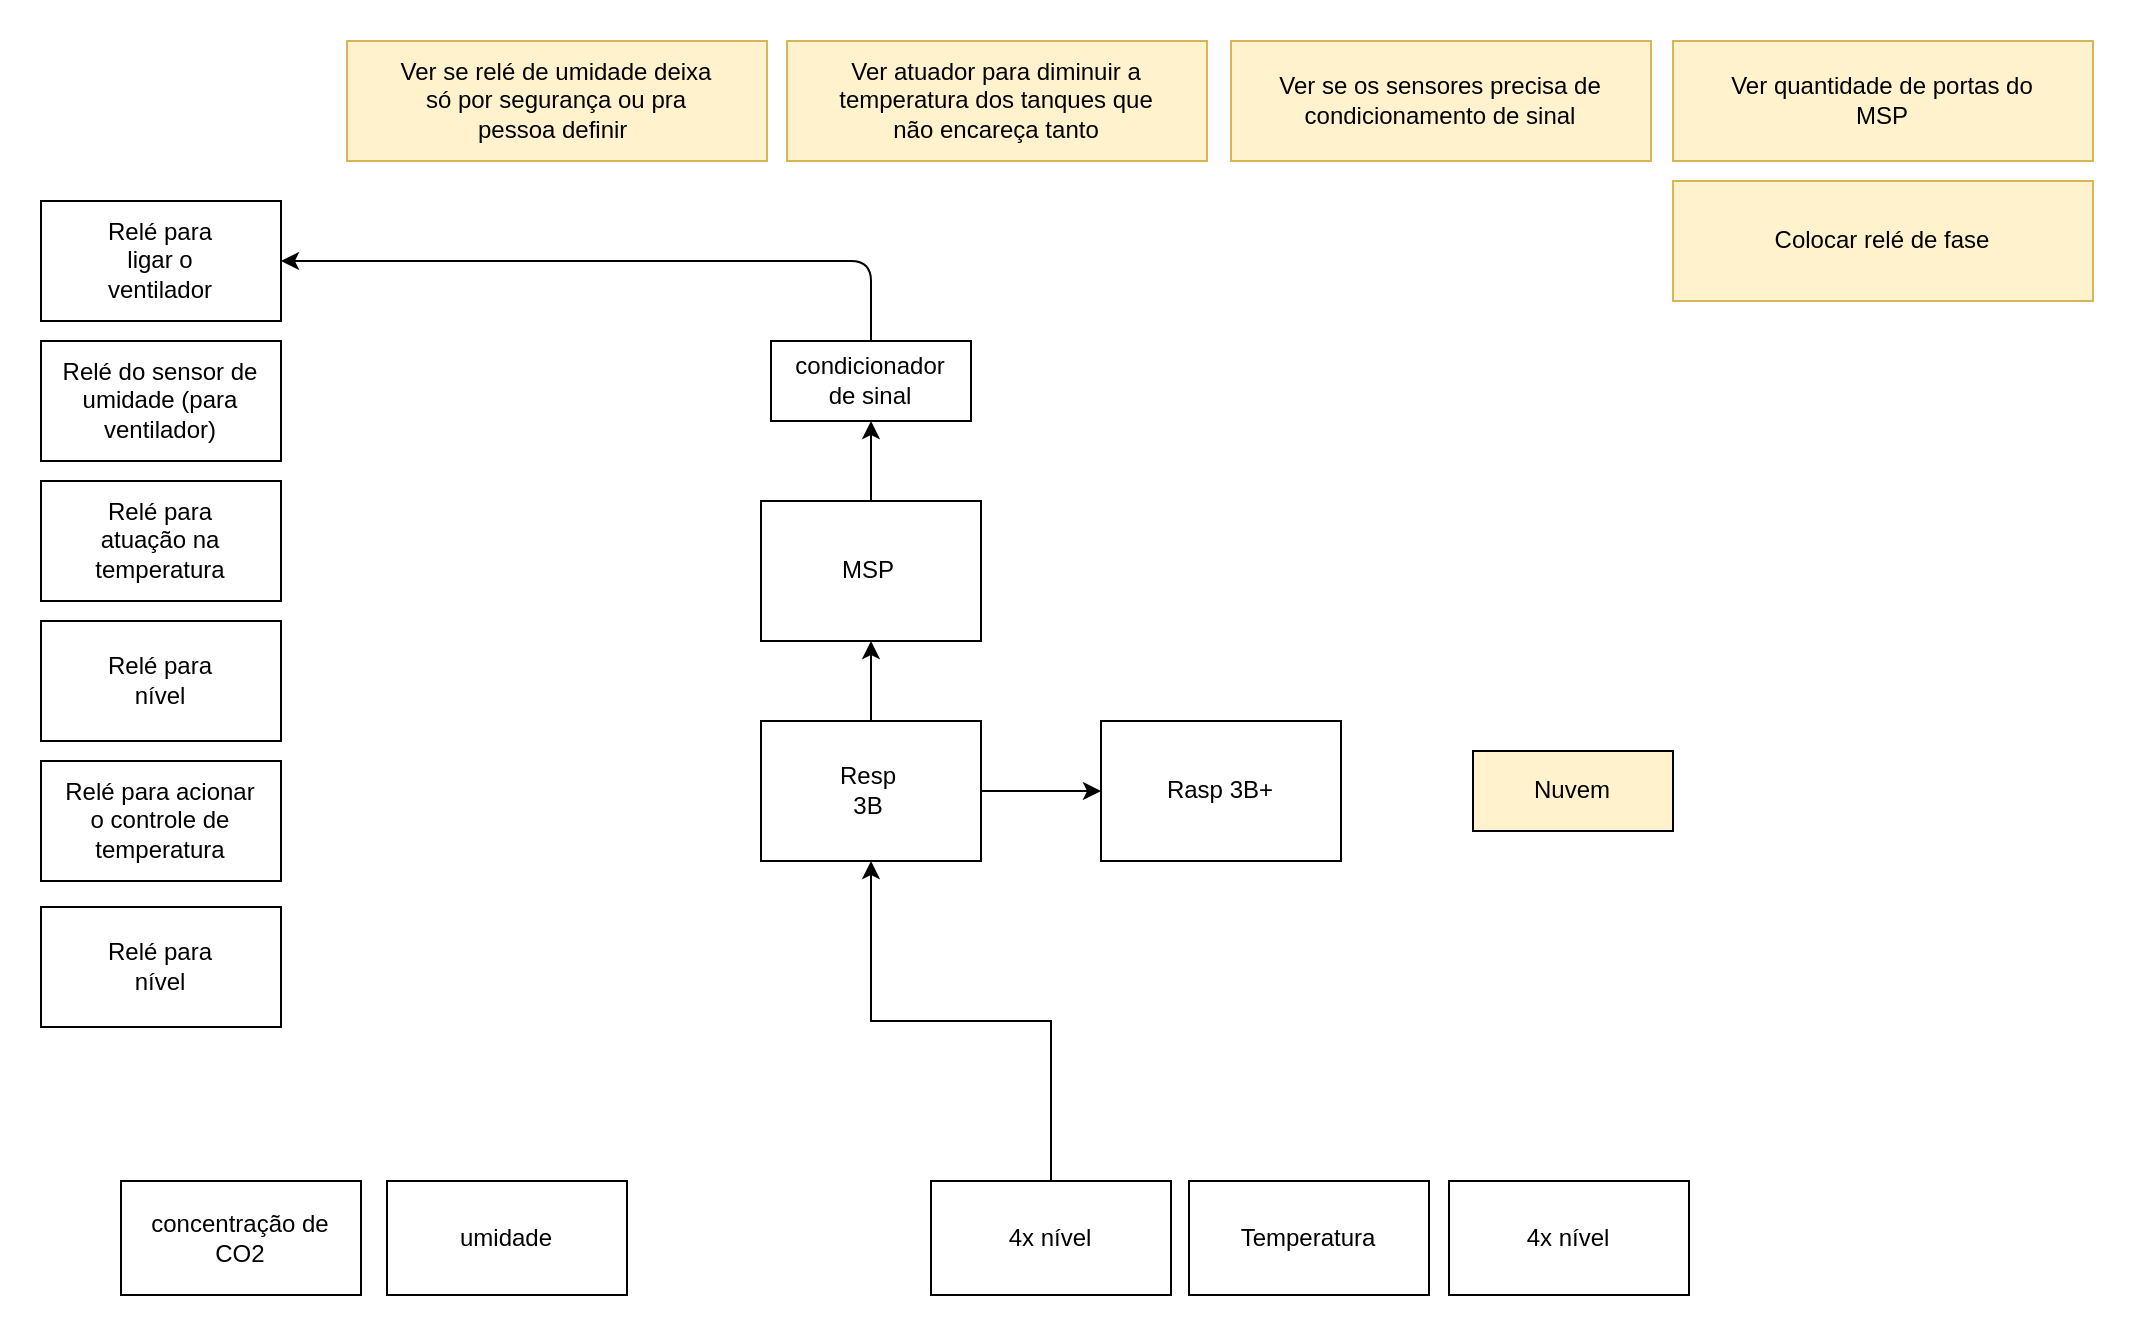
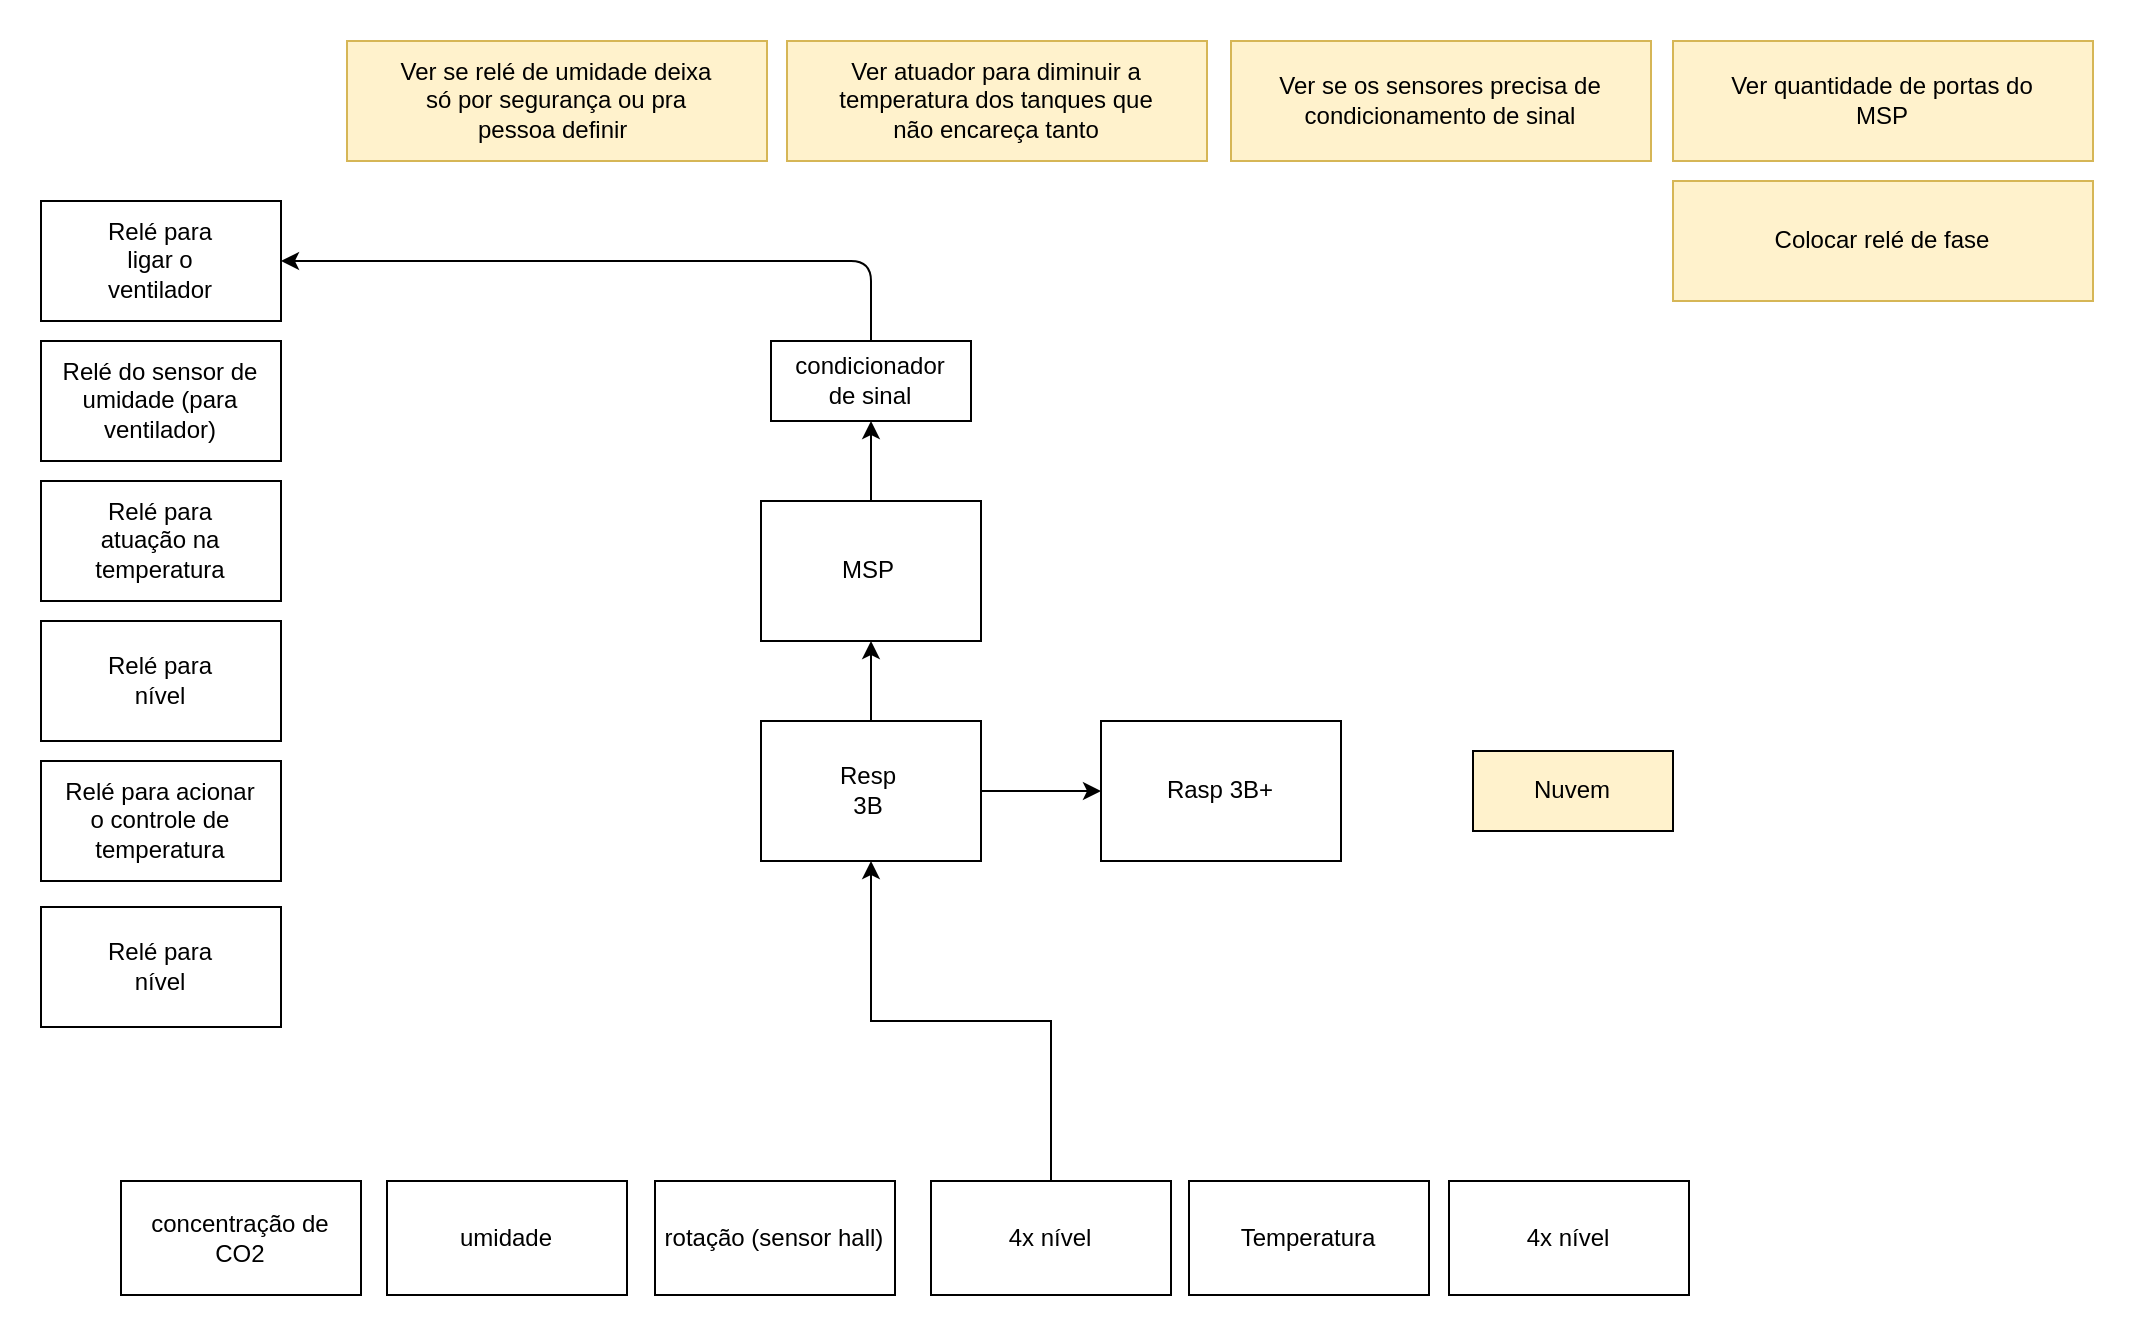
node "rotação (sensor hall)": added
